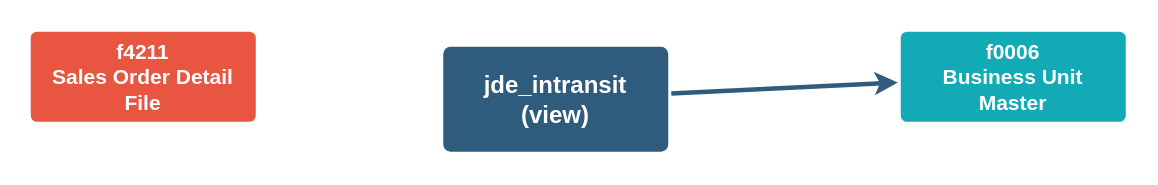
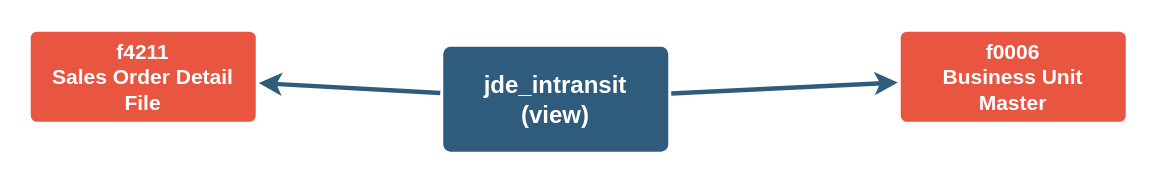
node "f0006 Business Unit Master": fillcolor #12aab5 -> #e85642
edge "jde_intransit (view)" -> "f4211 Sales Order Detail File": added
